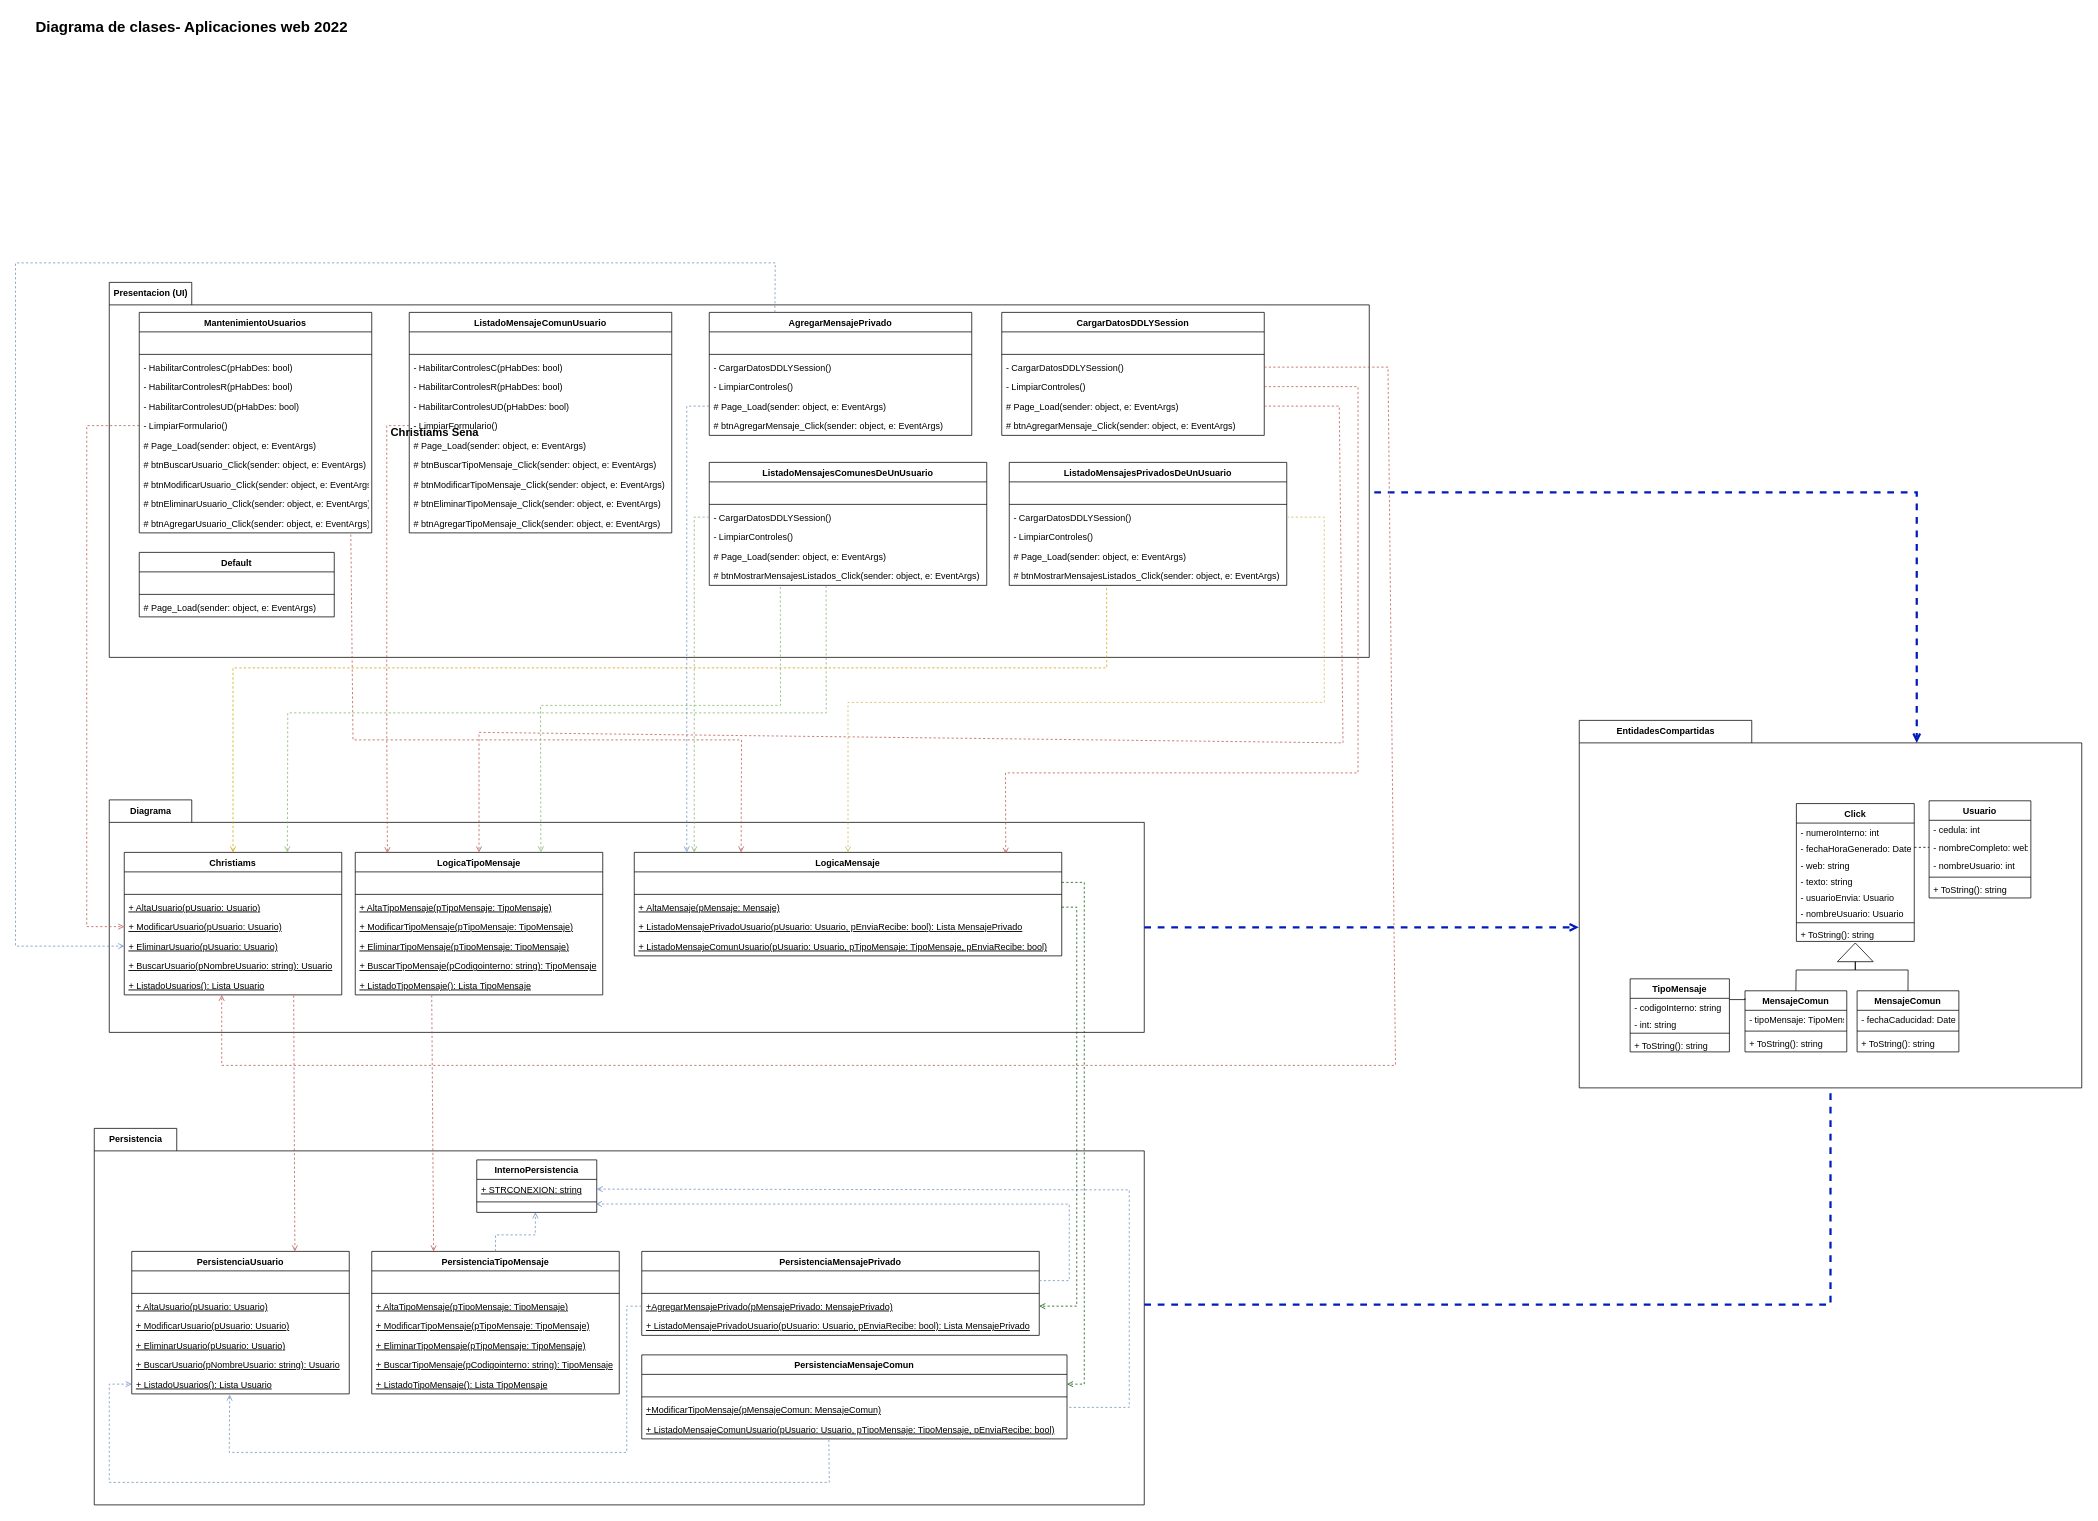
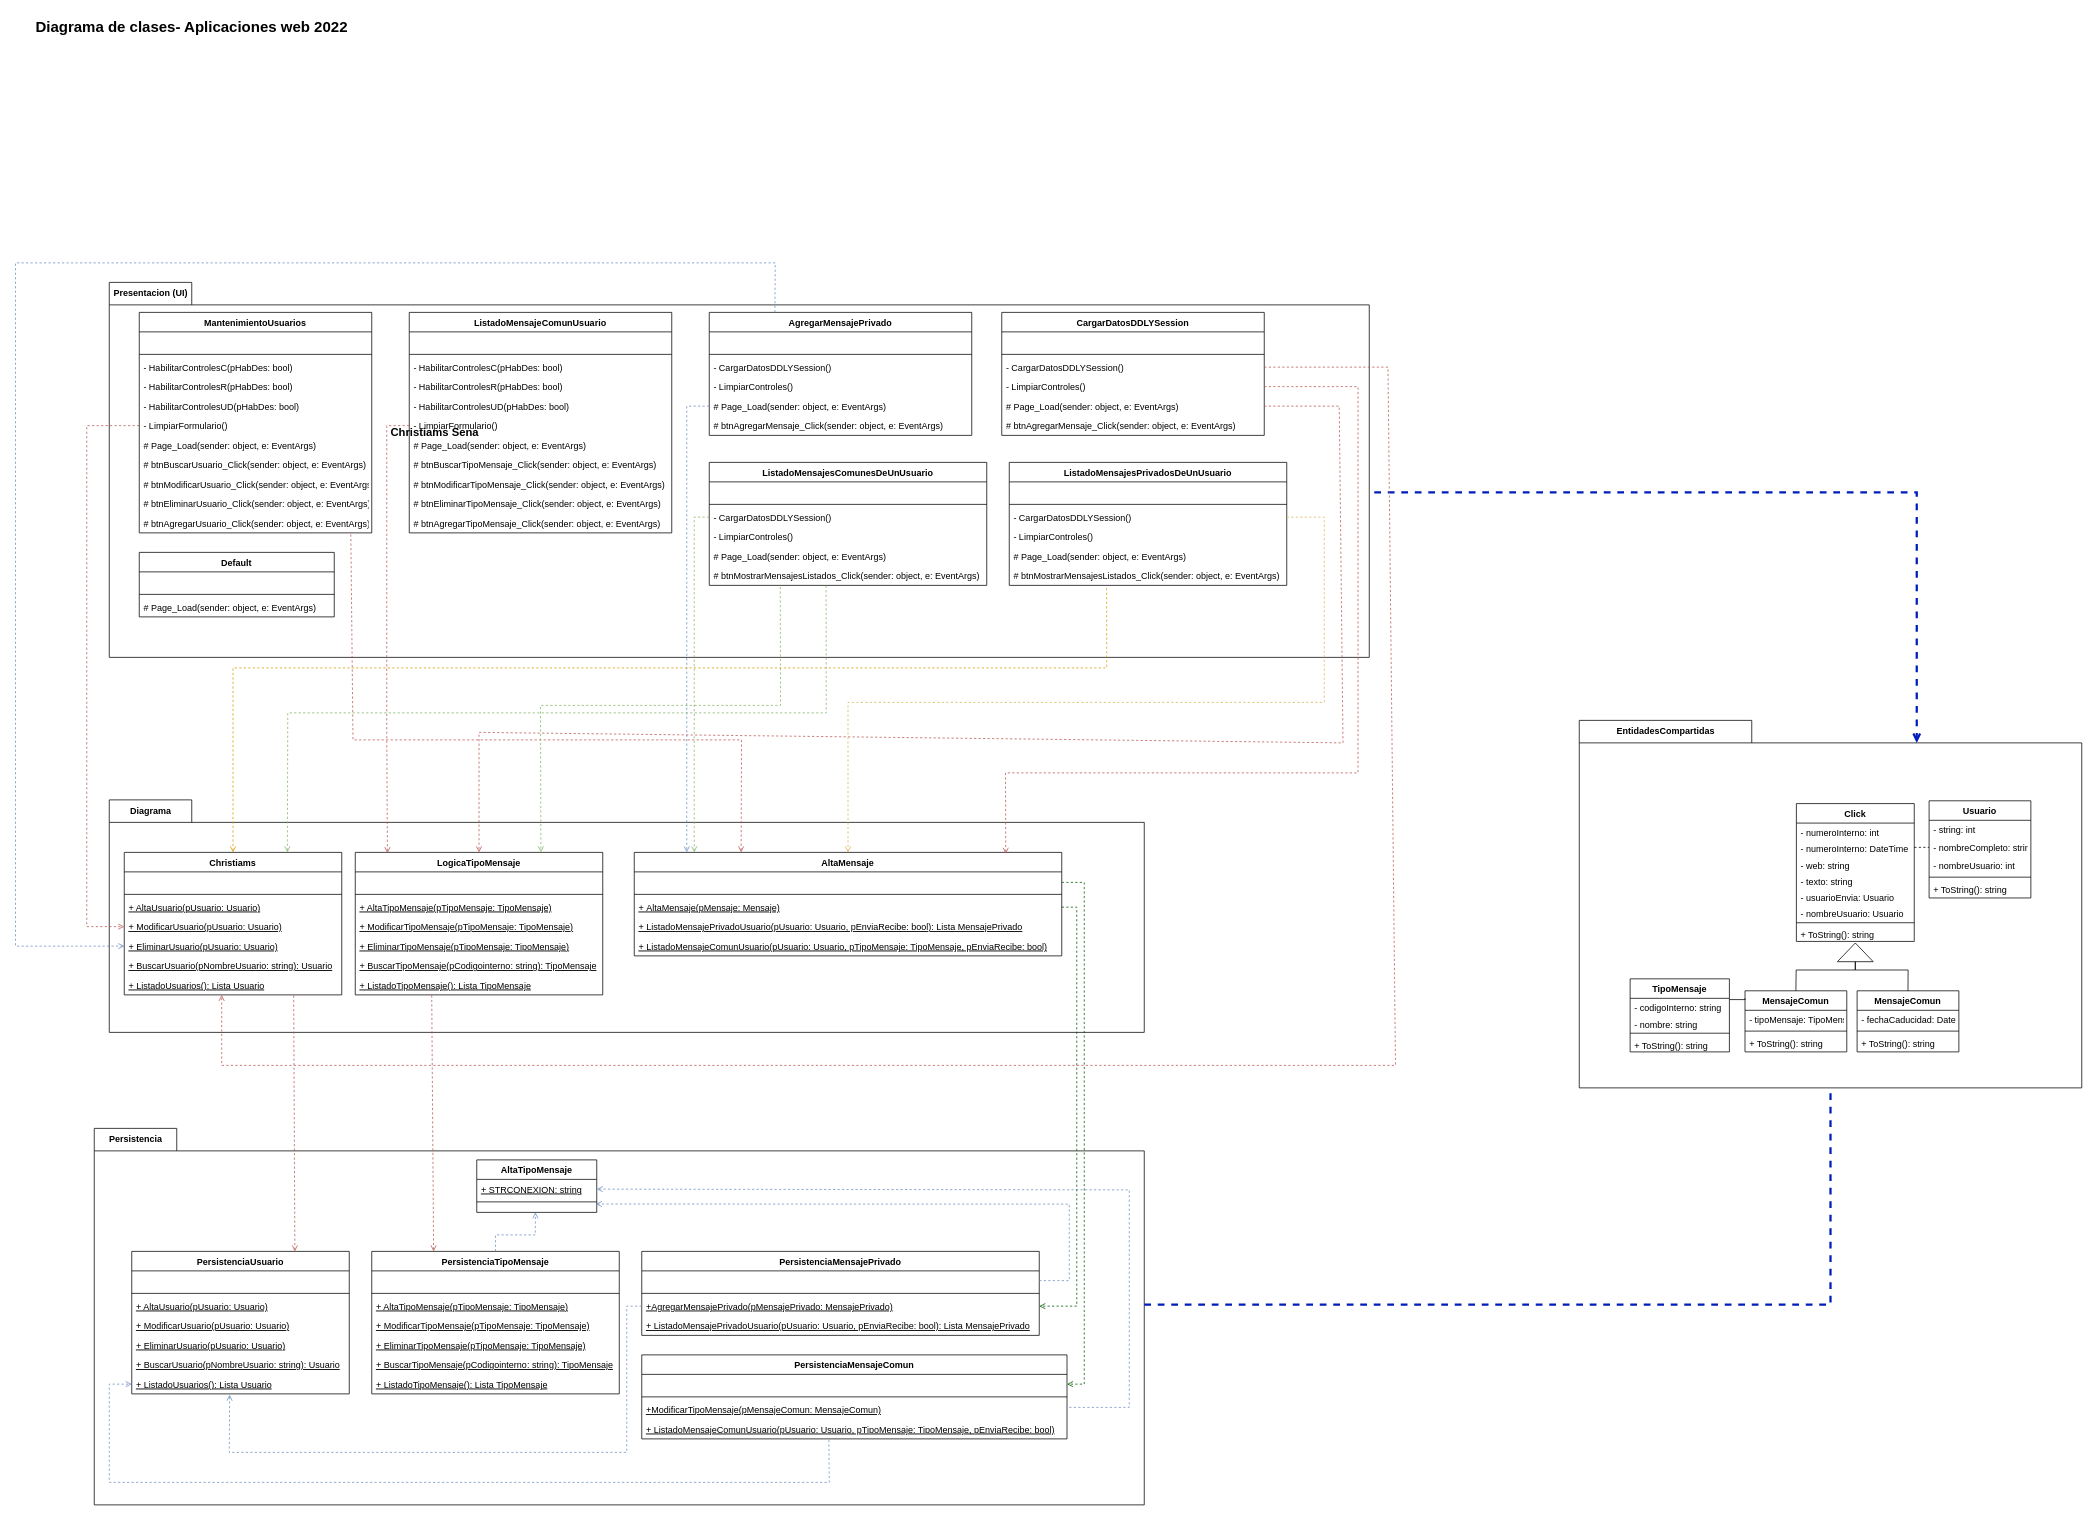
node "- cedula: int": label "- cedula: int" -> "- string: int"
node "- nombreCompleto: web": label "- nombreCompleto: web" -> "- nombreCompleto: string"
node "- fechaHoraGenerado: DateTime": label "- fechaHoraGenerado: DateTime" -> "- numeroInterno: DateTime"
node "LogicaMensaje": label "LogicaMensaje" -> "AltaMensaje"
edge "Diagrama" -> "EntidadesCompartidas": removed
node "- int: string": label "- int: string" -> "- nombre: string"
node "InternoPersistencia": label "InternoPersistencia" -> "AltaTipoMensaje"
